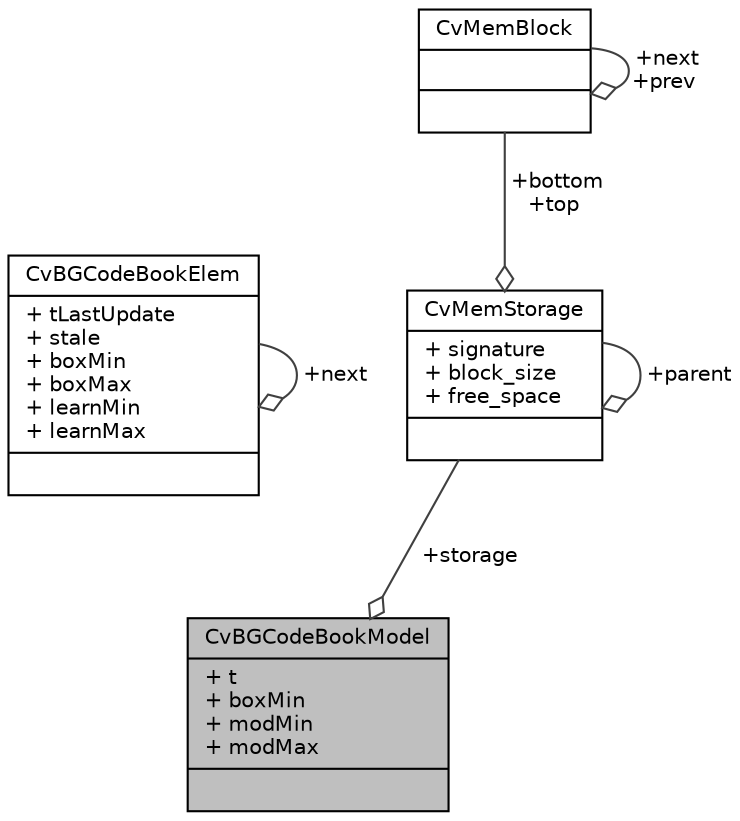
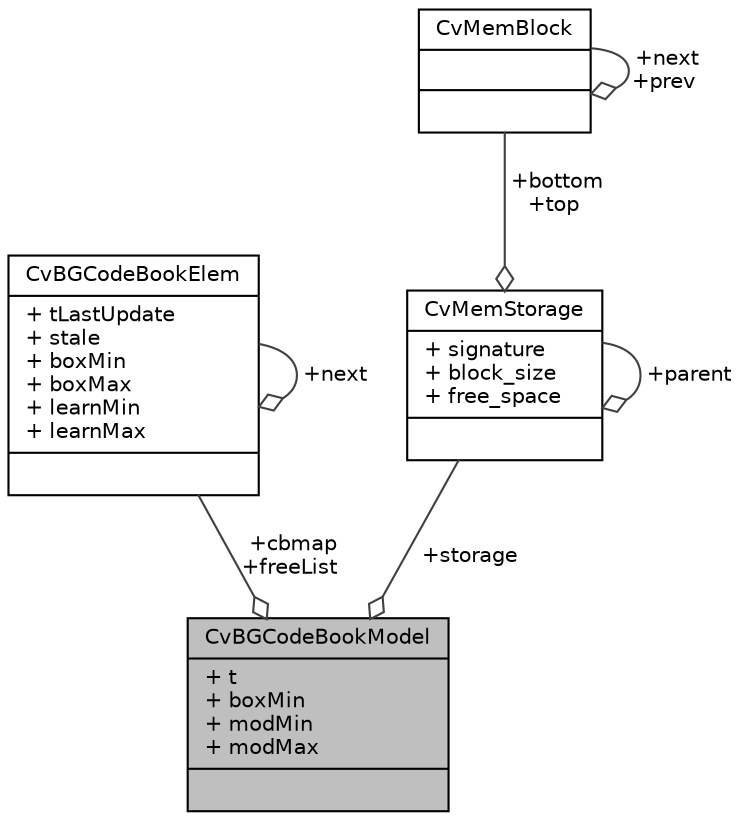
edge "CvBGCodeBookElem" -> "CvBGCodeBookModel": added, label "+cbmap +freeList"
